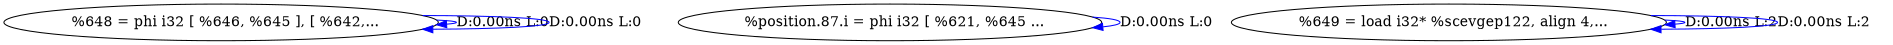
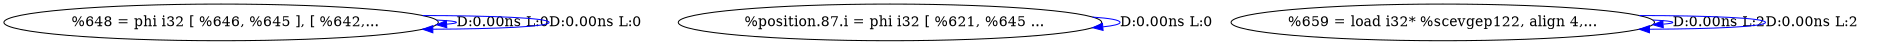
node "%649 = load i32* %scevgep122, align 4,...": label "%649 = load i32* %scevgep122, align 4,..." -> "%659 = load i32* %scevgep122, align 4,..."
